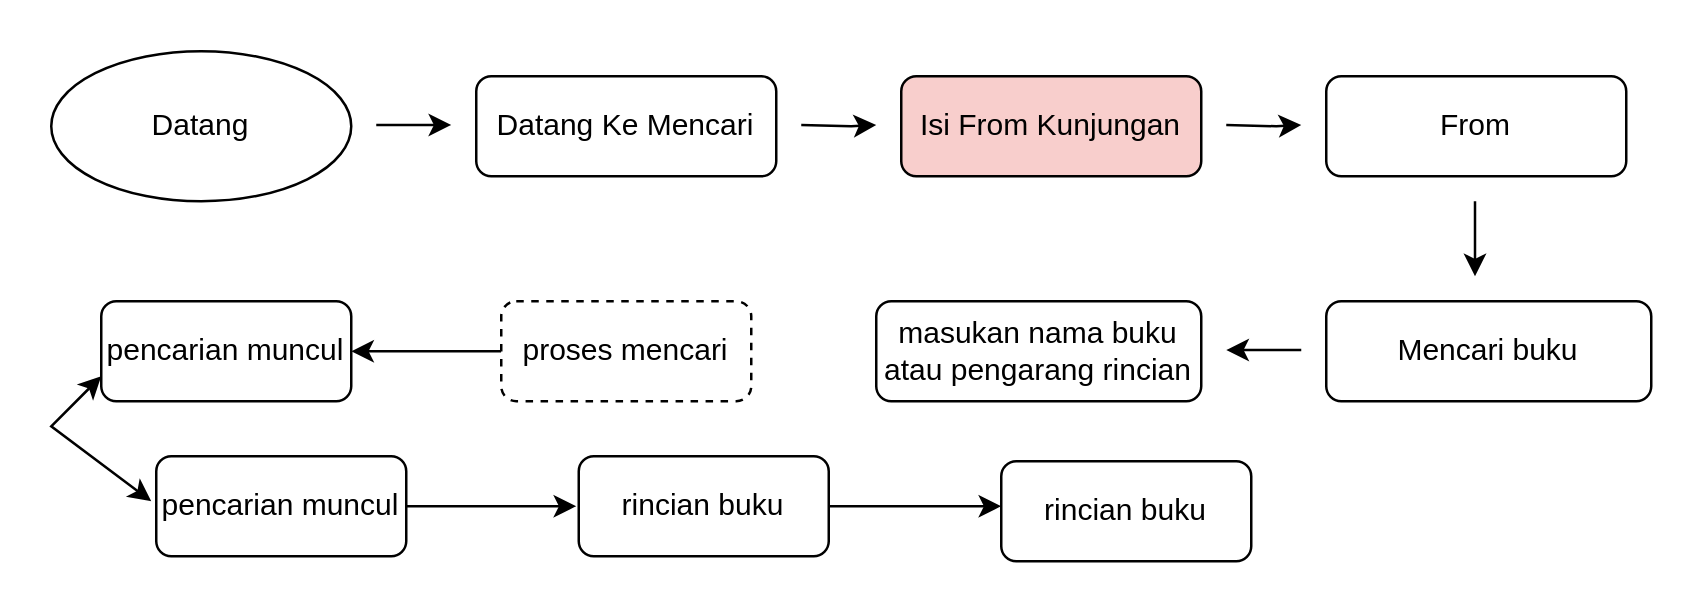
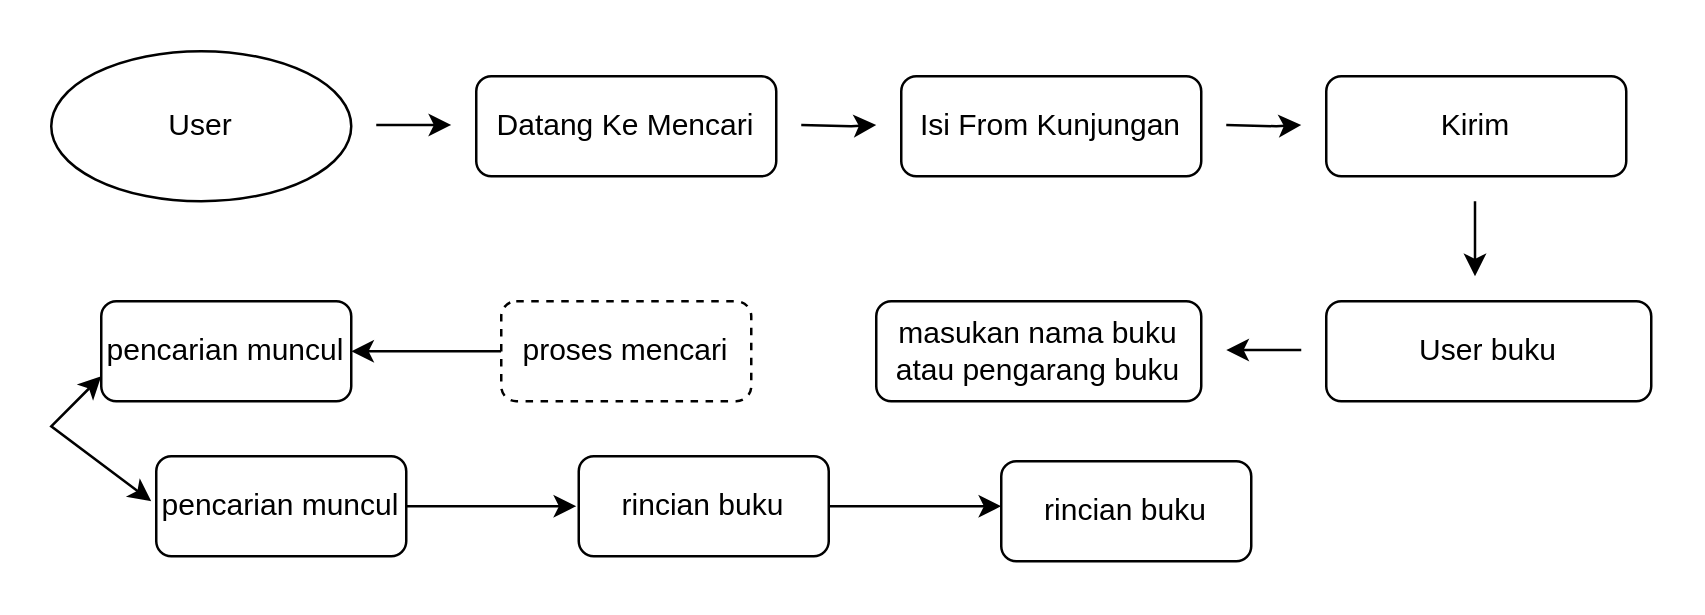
node "Datang": label "Datang" -> "User"
node "Isi From Kunjungan": fillcolor #f8cecc -> #ffffff
node "From": label "From" -> "Kirim"
node "masukan nama buku atau pengarang rincian": label "masukan nama buku atau pengarang rincian" -> "masukan nama buku atau pengarang buku"
node "Mencari buku": label "Mencari buku" -> "User buku"
